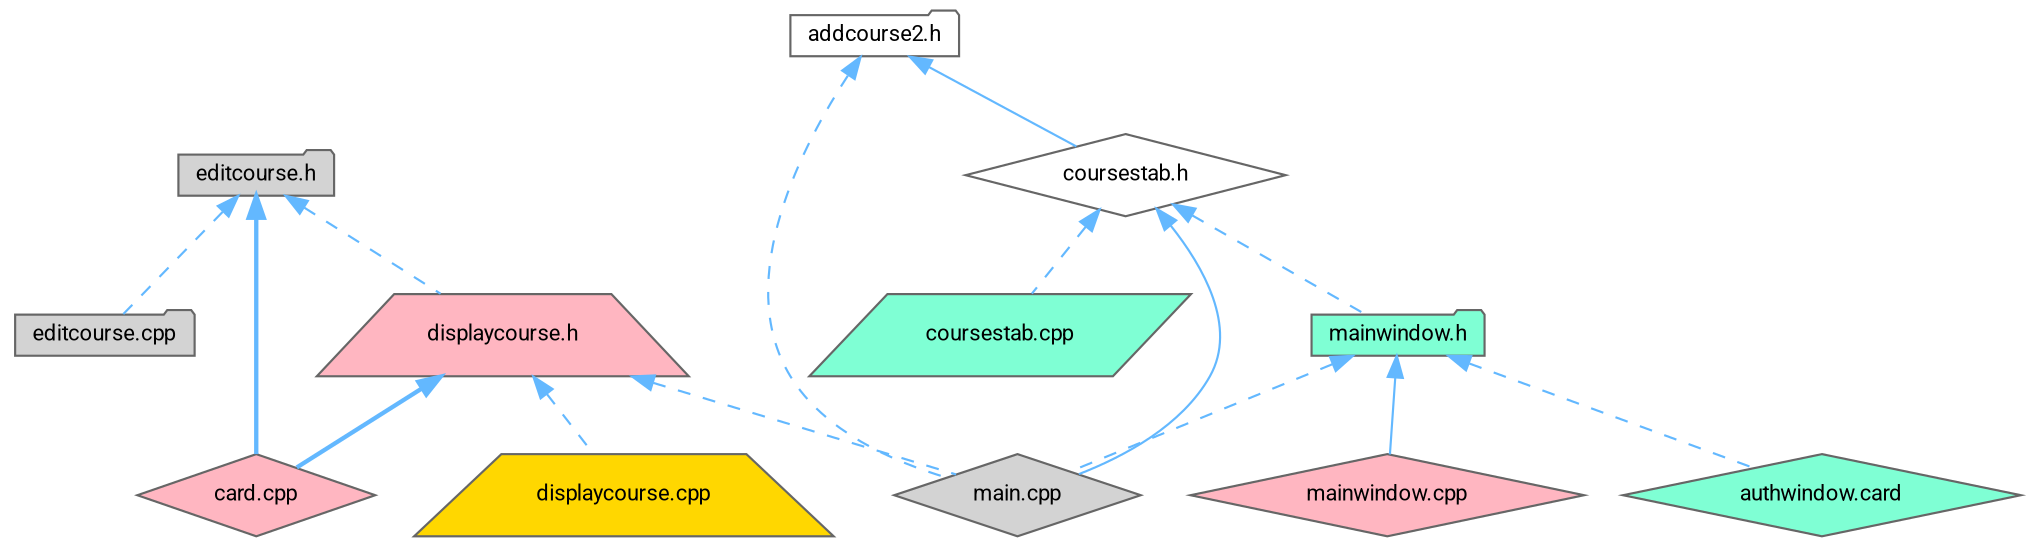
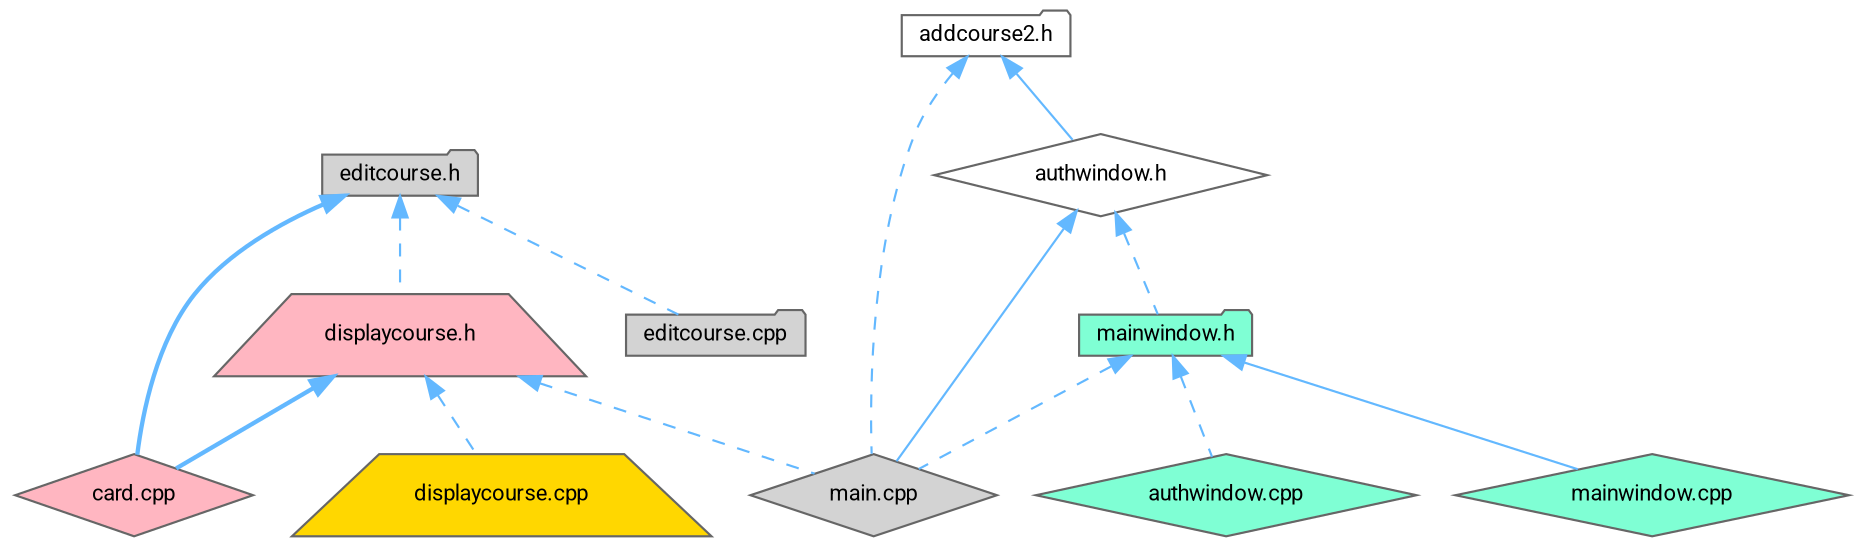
node "coursestab.h": label "coursestab.h" -> "authwindow.h"
node "coursestab.cpp": removed
node "mainwindow.cpp": fillcolor lightpink -> aquamarine
node "authwindow.card": label "authwindow.card" -> "authwindow.cpp"
